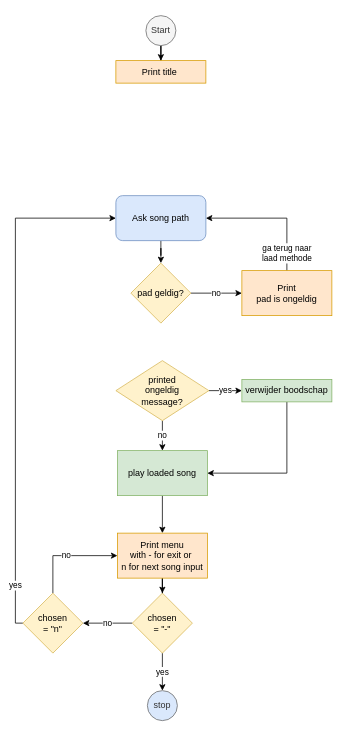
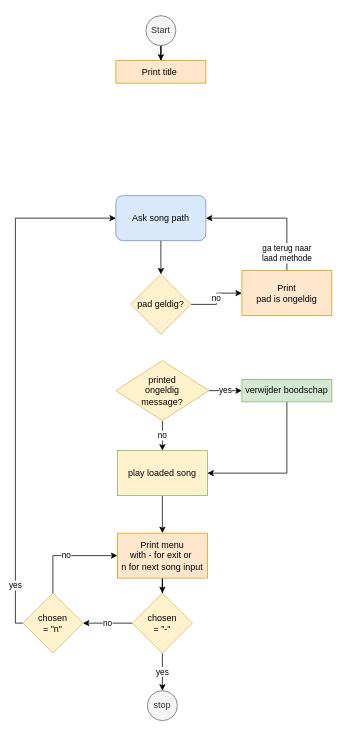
node "pad geldig?": moved (161, 293) -> (161, 304)
node "play loaded song": fillcolor #d5e8d4 -> #fff2cc
node "stop": fillcolor #dae8fc -> #f5f5f5
